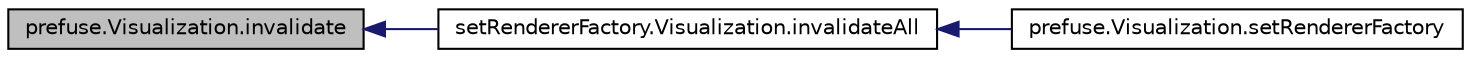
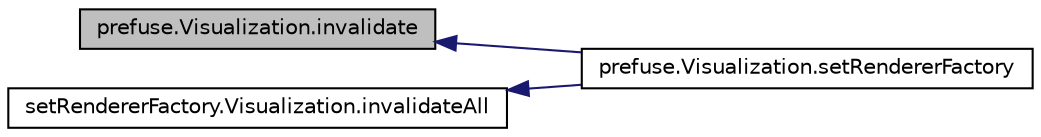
edge "setRendererFactory.Visualization.invalidateAll" -> "prefuse.Visualization.invalidate": now "prefuse.Visualization.setRendererFactory" -> "prefuse.Visualization.invalidate"
